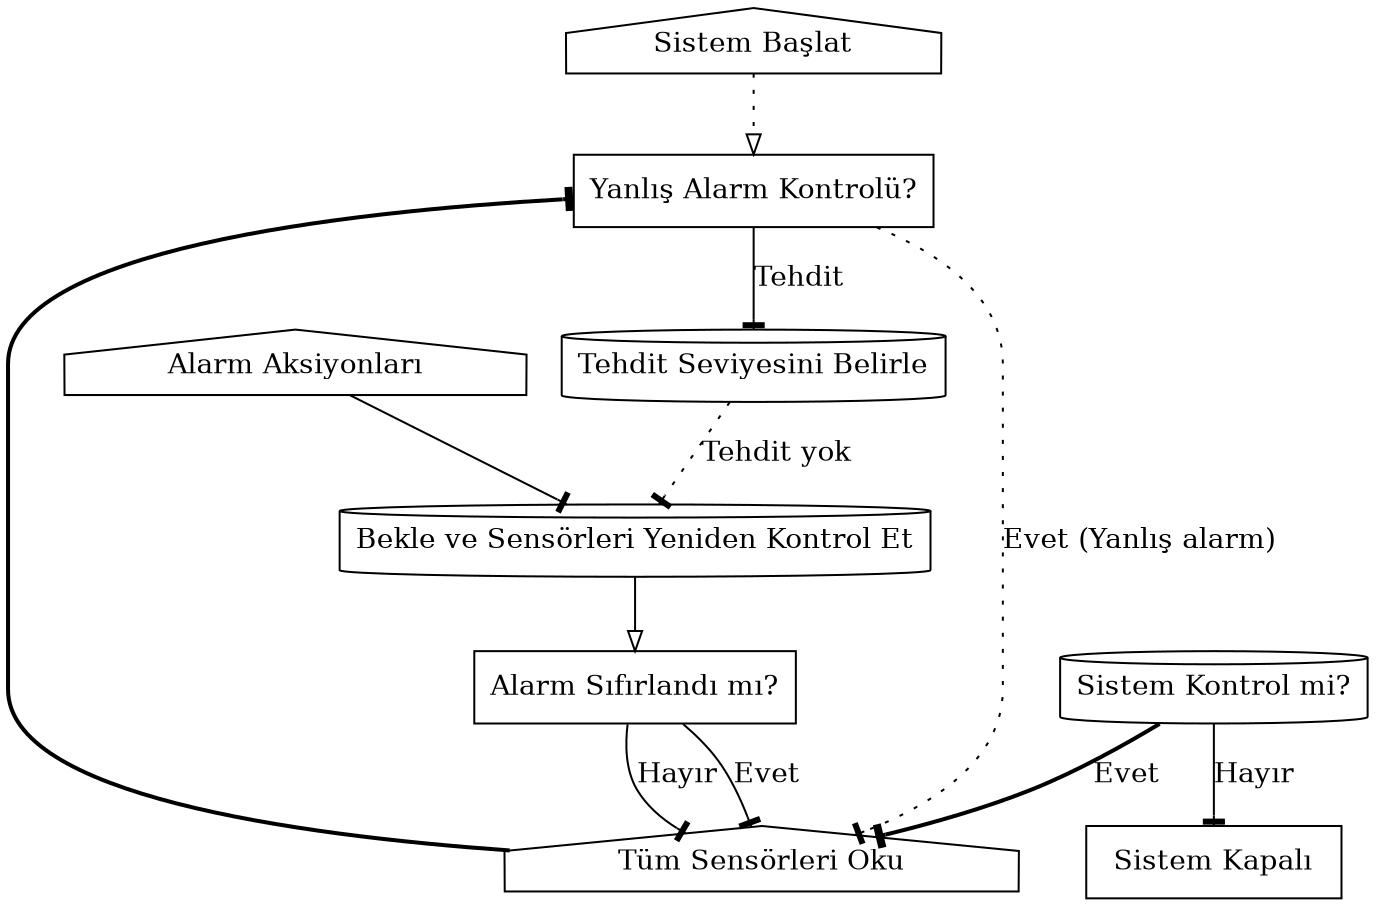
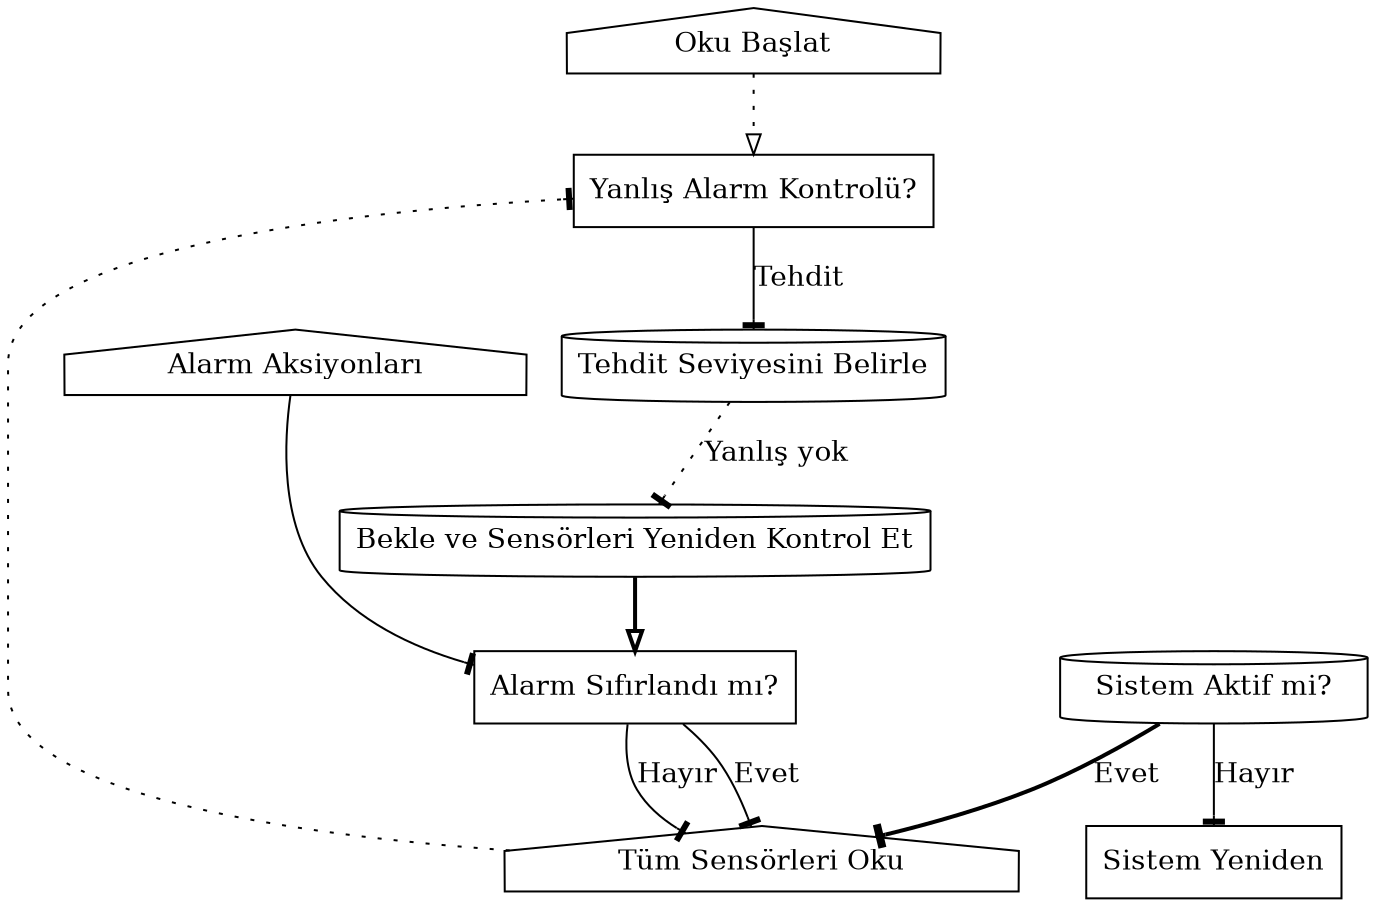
node "Sistem Başlat": label "Sistem Başlat" -> "Oku Başlat"
edge "Alarm Aksiyonları" -> "Bekle ve Sensörleri Yeniden Kontrol Et": now "Alarm Aksiyonları" -> "Alarm Sıfırlandı mı?"
edge "Tehdit Seviyesini Belirle" -> "Bekle ve Sensörleri Yeniden Kontrol Et": label "Tehdit yok" -> "Yanlış yok"
edge "Tüm Sensörleri Oku" -> "Yanlış Alarm Kontrolü?": style bold -> dotted
edge "Yanlış Alarm Kontrolü?" -> "Tüm Sensörleri Oku": removed, label "Evet (Yanlış alarm)"
edge "Bekle ve Sensörleri Yeniden Kontrol Et" -> "Alarm Sıfırlandı mı?": style solid -> bold
node "Sistem Kontrol mi?": label "Sistem Kontrol mi?" -> "Sistem Aktif mi?"
node "Sistem Kapalı": label "Sistem Kapalı" -> "Sistem Yeniden"
